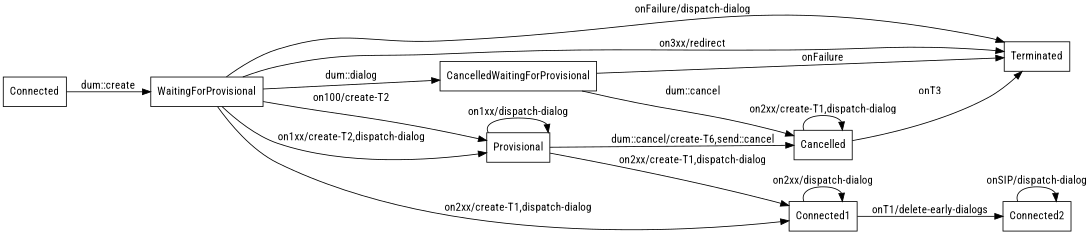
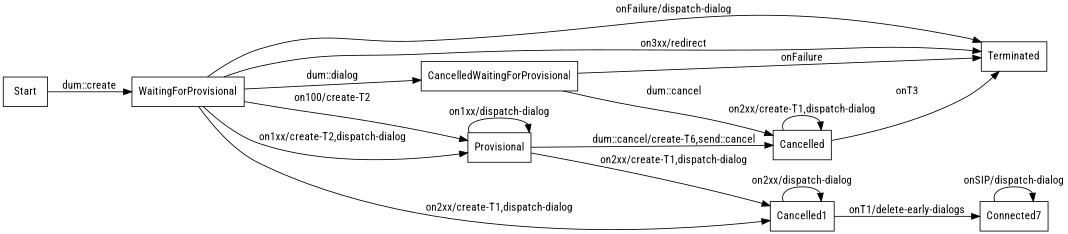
node "Connected": label "Connected" -> "Start"
node "Connected1": label "Connected1" -> "Cancelled1"
node "Connected2": label "Connected2" -> "Connected7"
